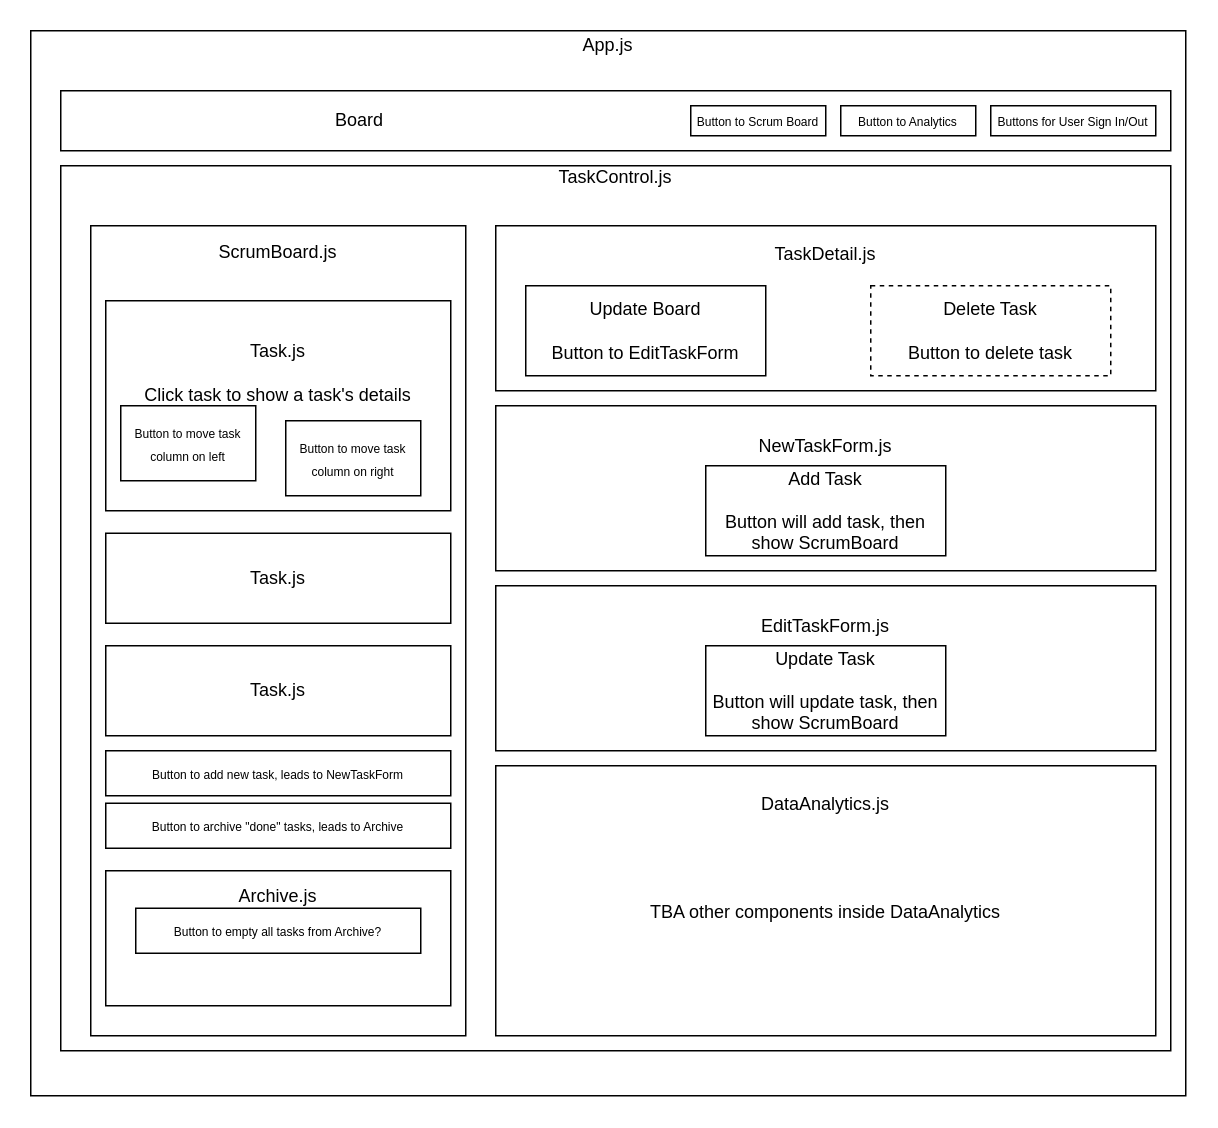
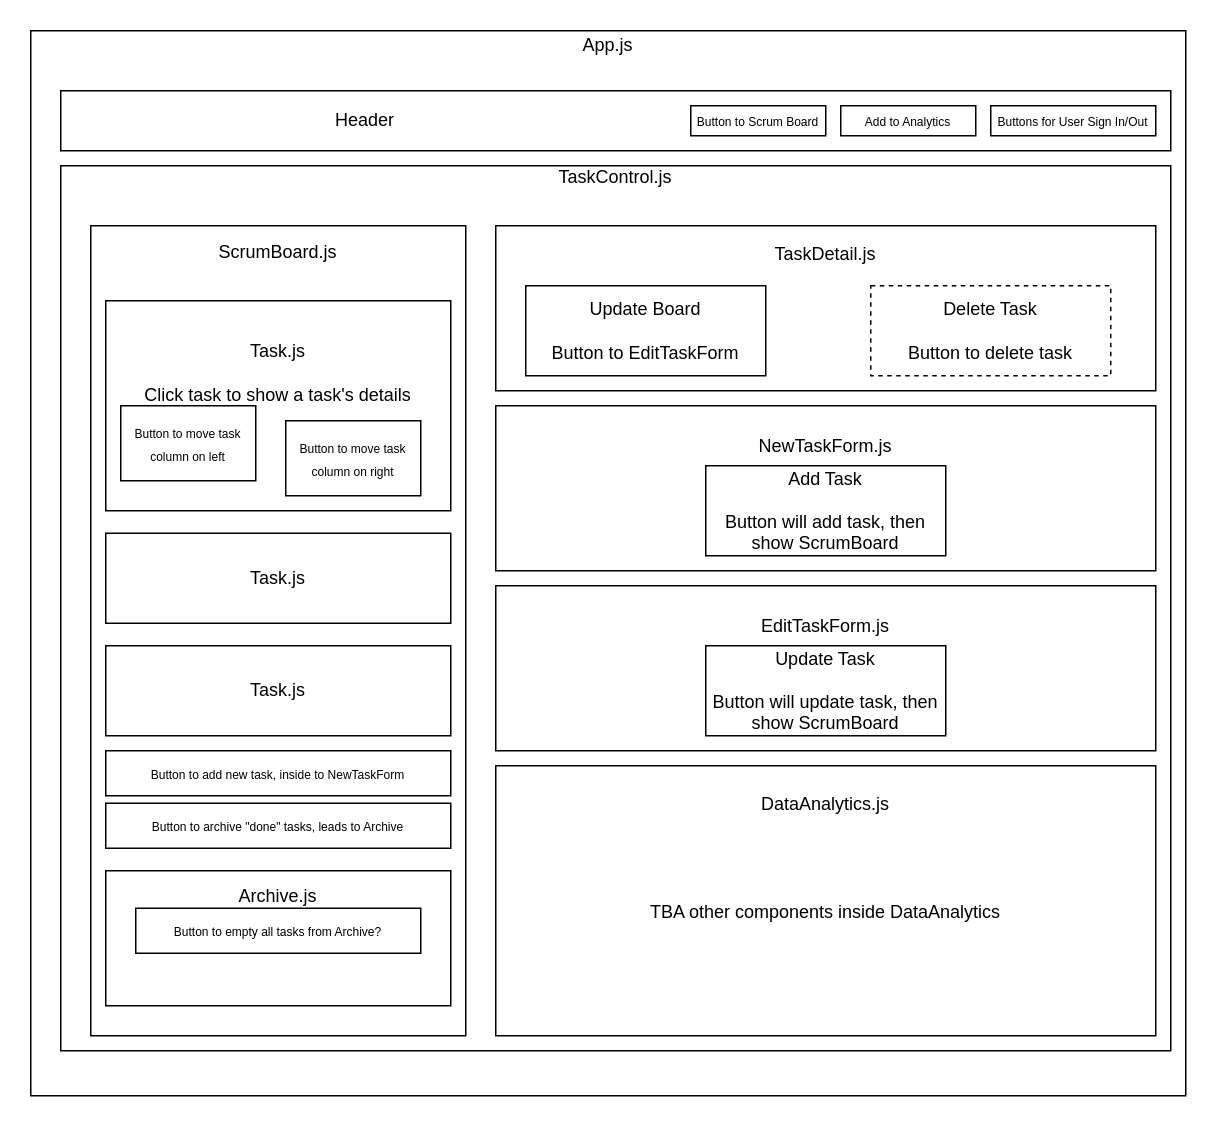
node "Board": label "Board" -> "Header"
node "Button to Analytics": label "Button to Analytics" -> "Add to Analytics"
node "Button to add new task, leads to NewTaskForm": label "Button to add new task, leads to NewTaskForm" -> "Button to add new task, inside to NewTaskForm"
